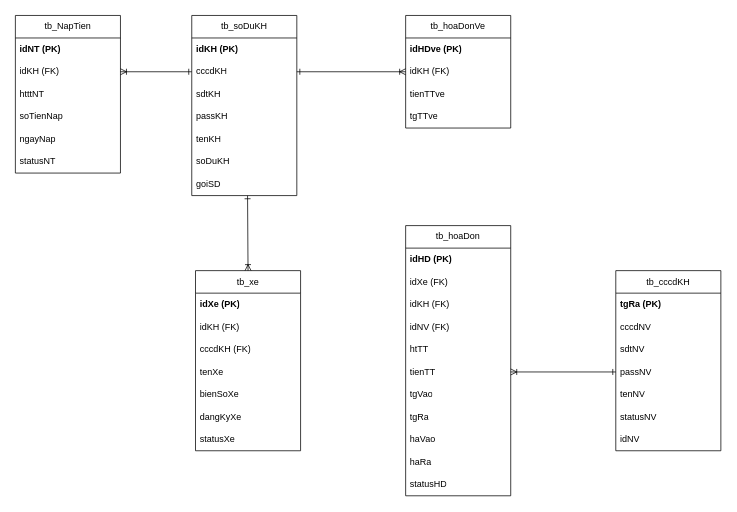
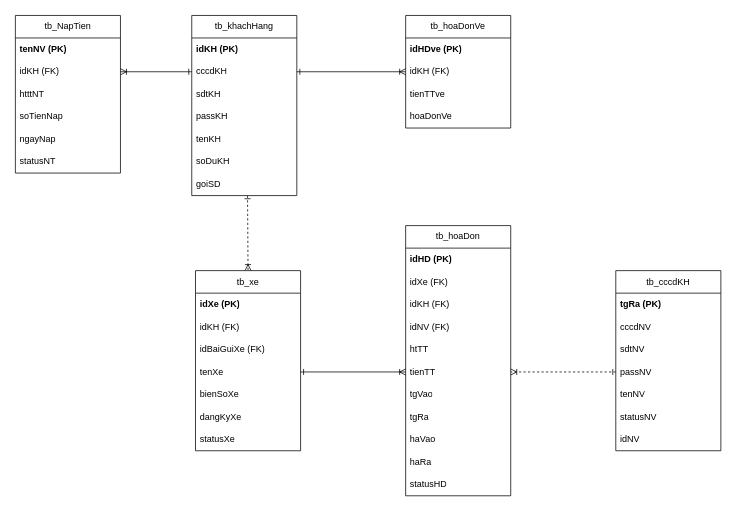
node "tb_soDuKH": label "tb_soDuKH" -> "tb_khachHang"
node "idNT (PK)": label "idNT (PK)" -> "tenNV (PK)"
node "tgTTve": label "tgTTve" -> "hoaDonVe"
edge "goiSD" -- "tb_xe": style solid -> dashed
node "cccdKH (FK)": label "cccdKH (FK)" -> "idBaiGuiXe (FK)"
edge "tenXe" -- "tienTT": added
edge "tienTT" -- "passNV": style solid -> dashed
